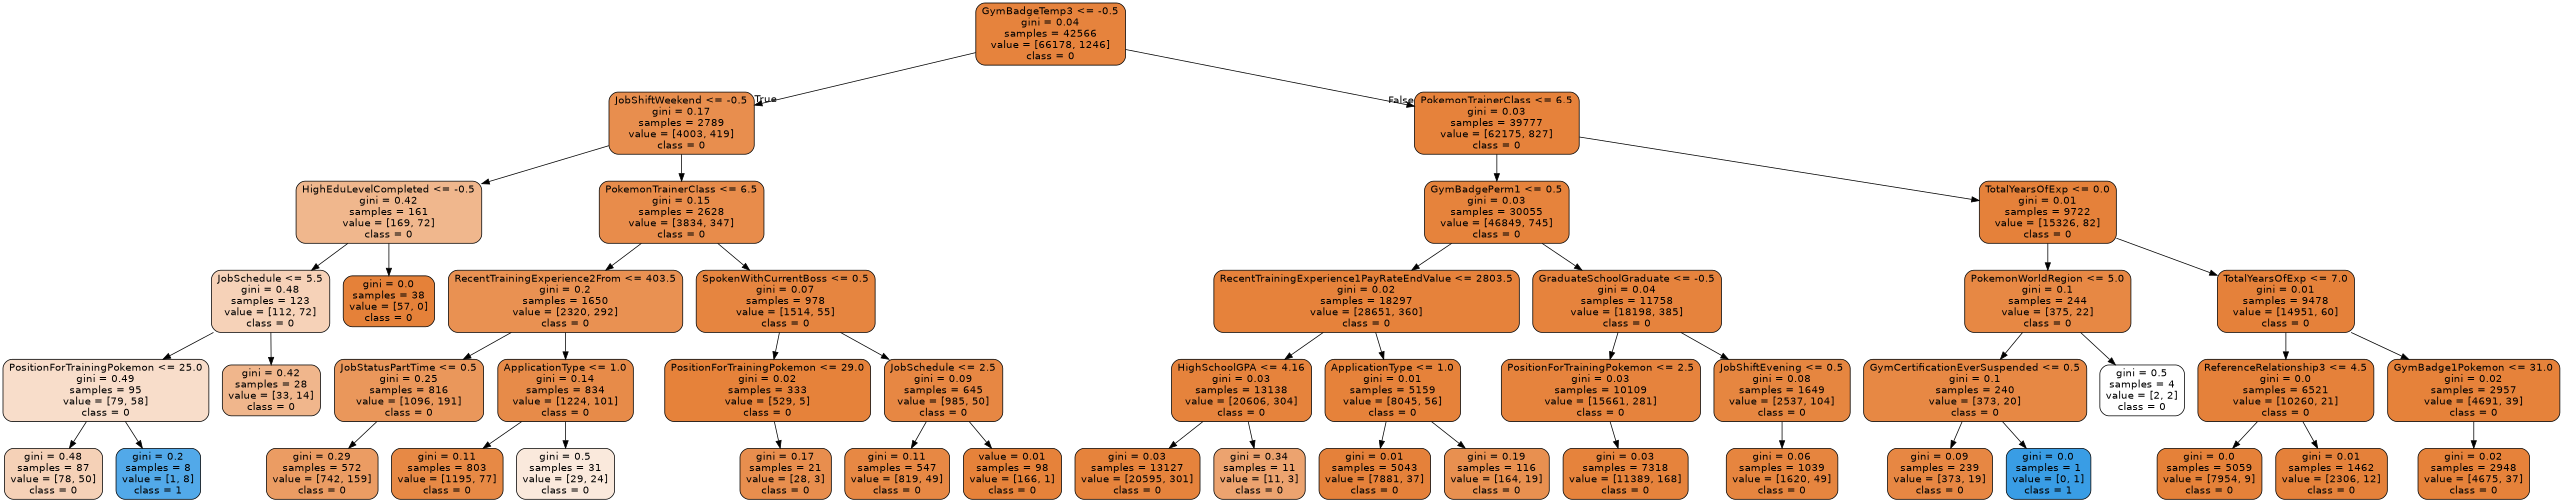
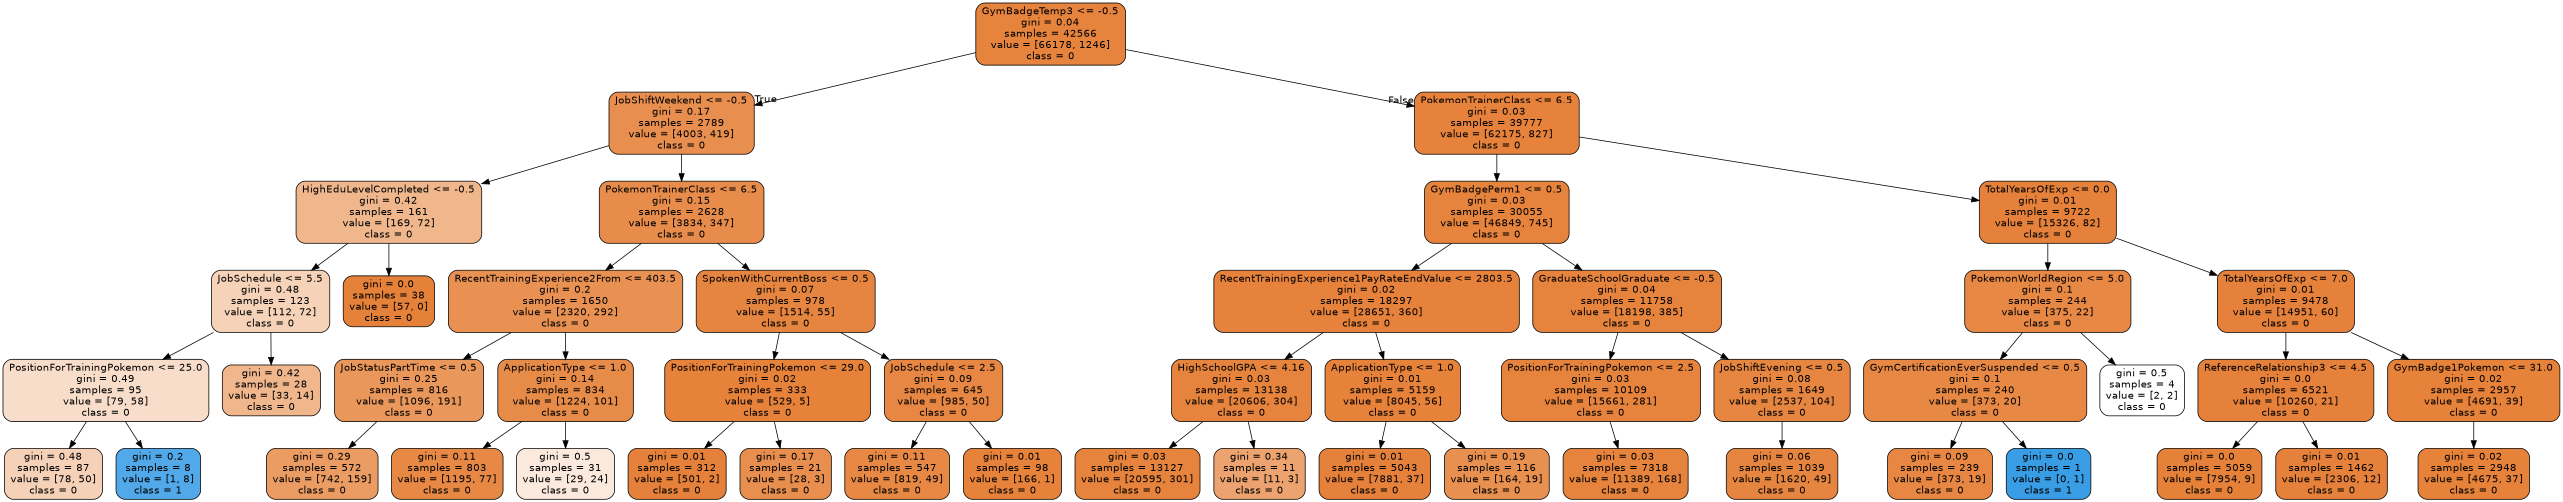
node "gini = 0.01 samples = 312 value = [501, 2] class = 0": added
node "value = 0.01 samples = 98 value = [166, 1] class = 0": label "value = 0.01 samples = 98 value = [166, 1] class = 0" -> "gini = 0.01 samples = 98 value = [166, 1] class = 0"
